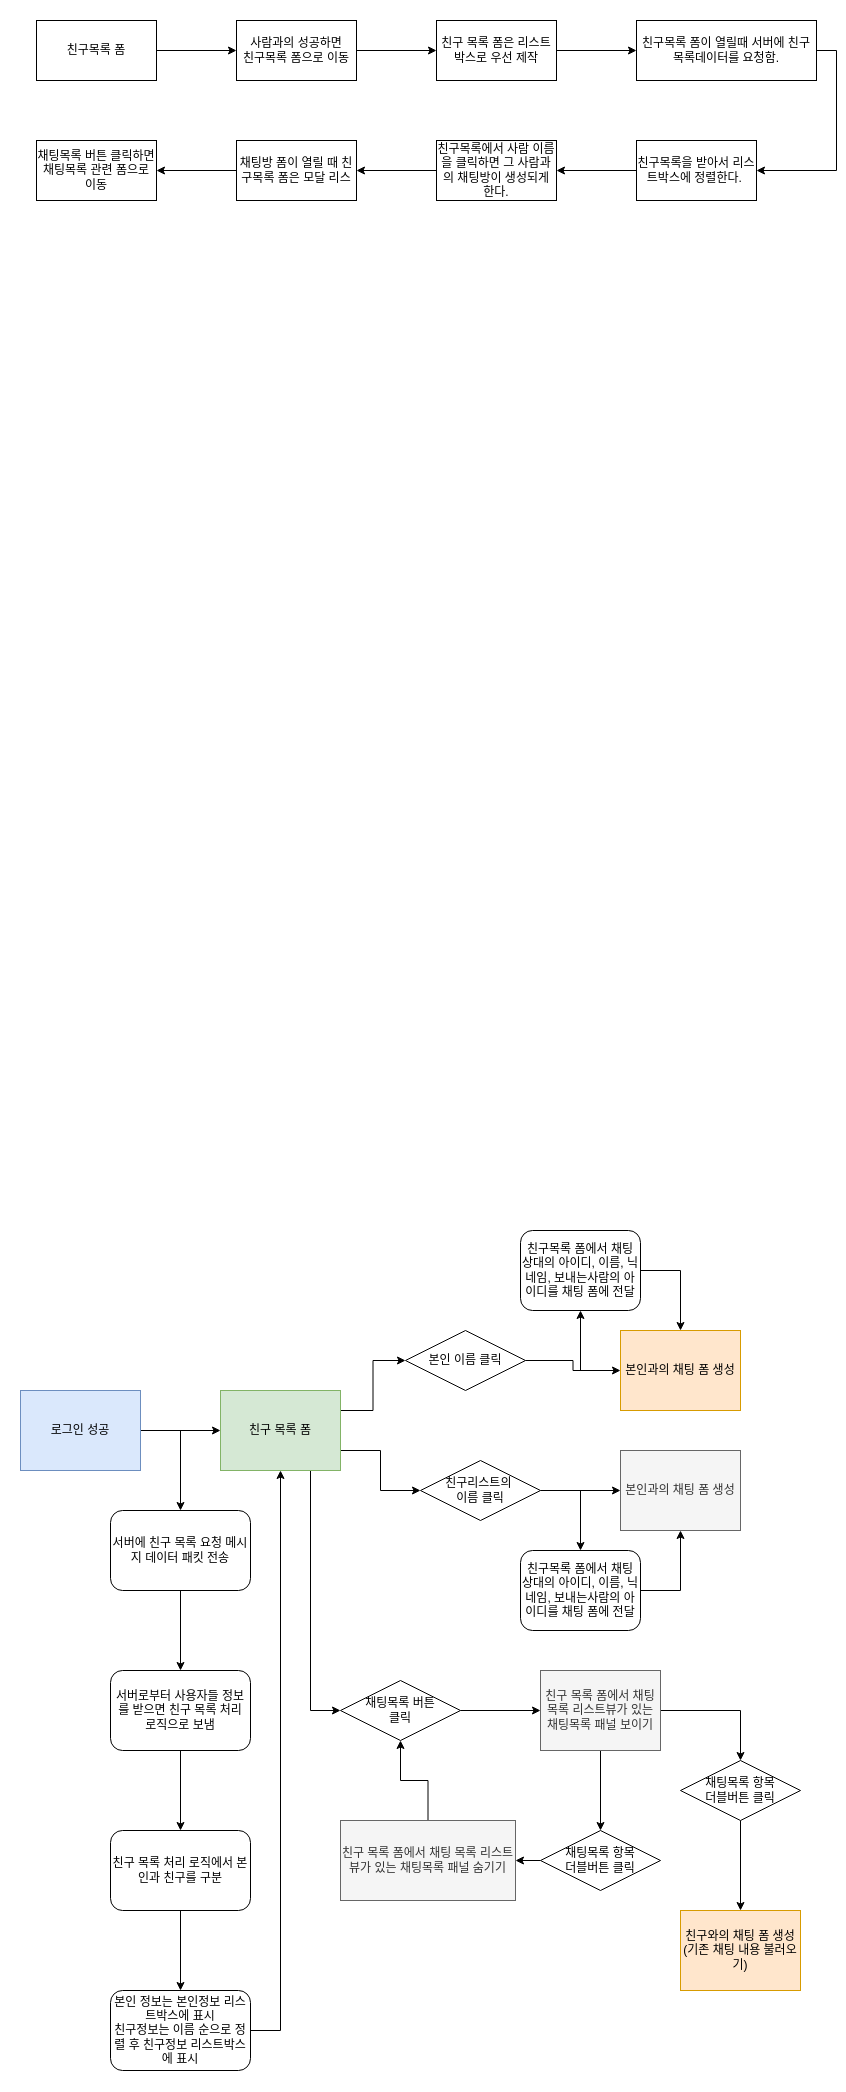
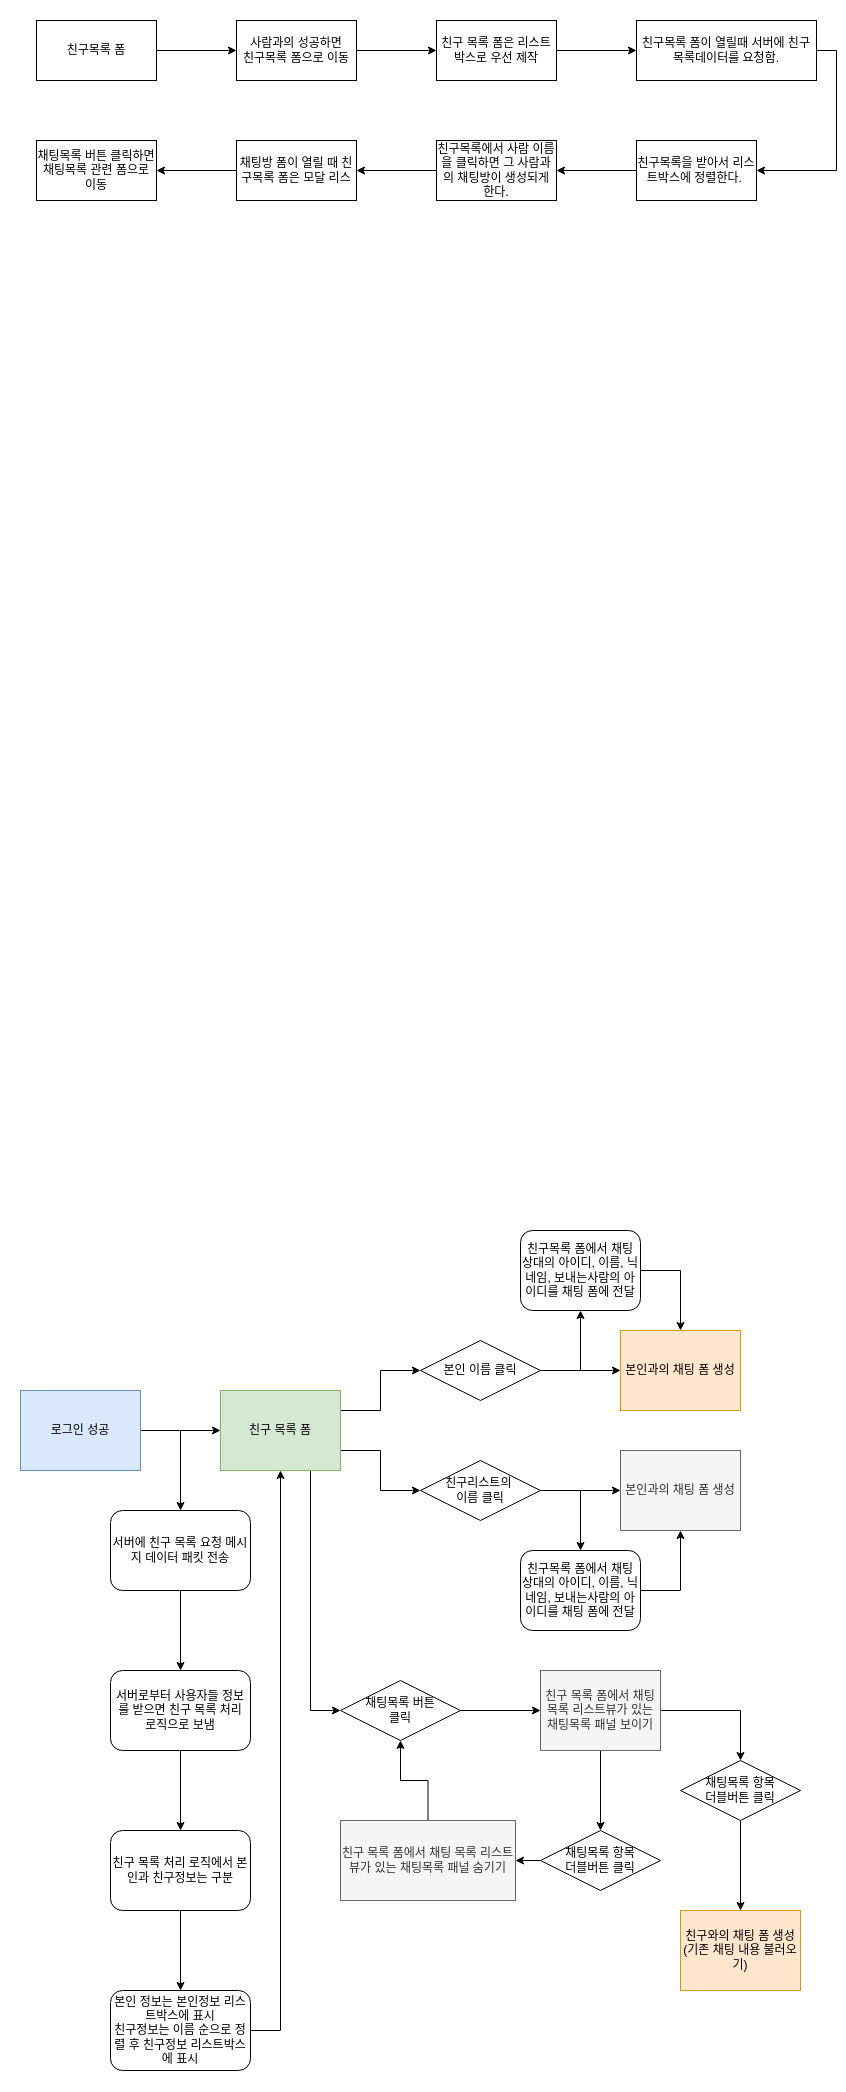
node "본인 이름 클릭": moved (466, 1361) -> (481, 1371)
node "친구 목록 처리 로직에서 본인과 친구를 구분": label "친구 목록 처리 로직에서 본인과 친구를 구분" -> "친구 목록 처리 로직에서 본인과 친구정보는 구분"
